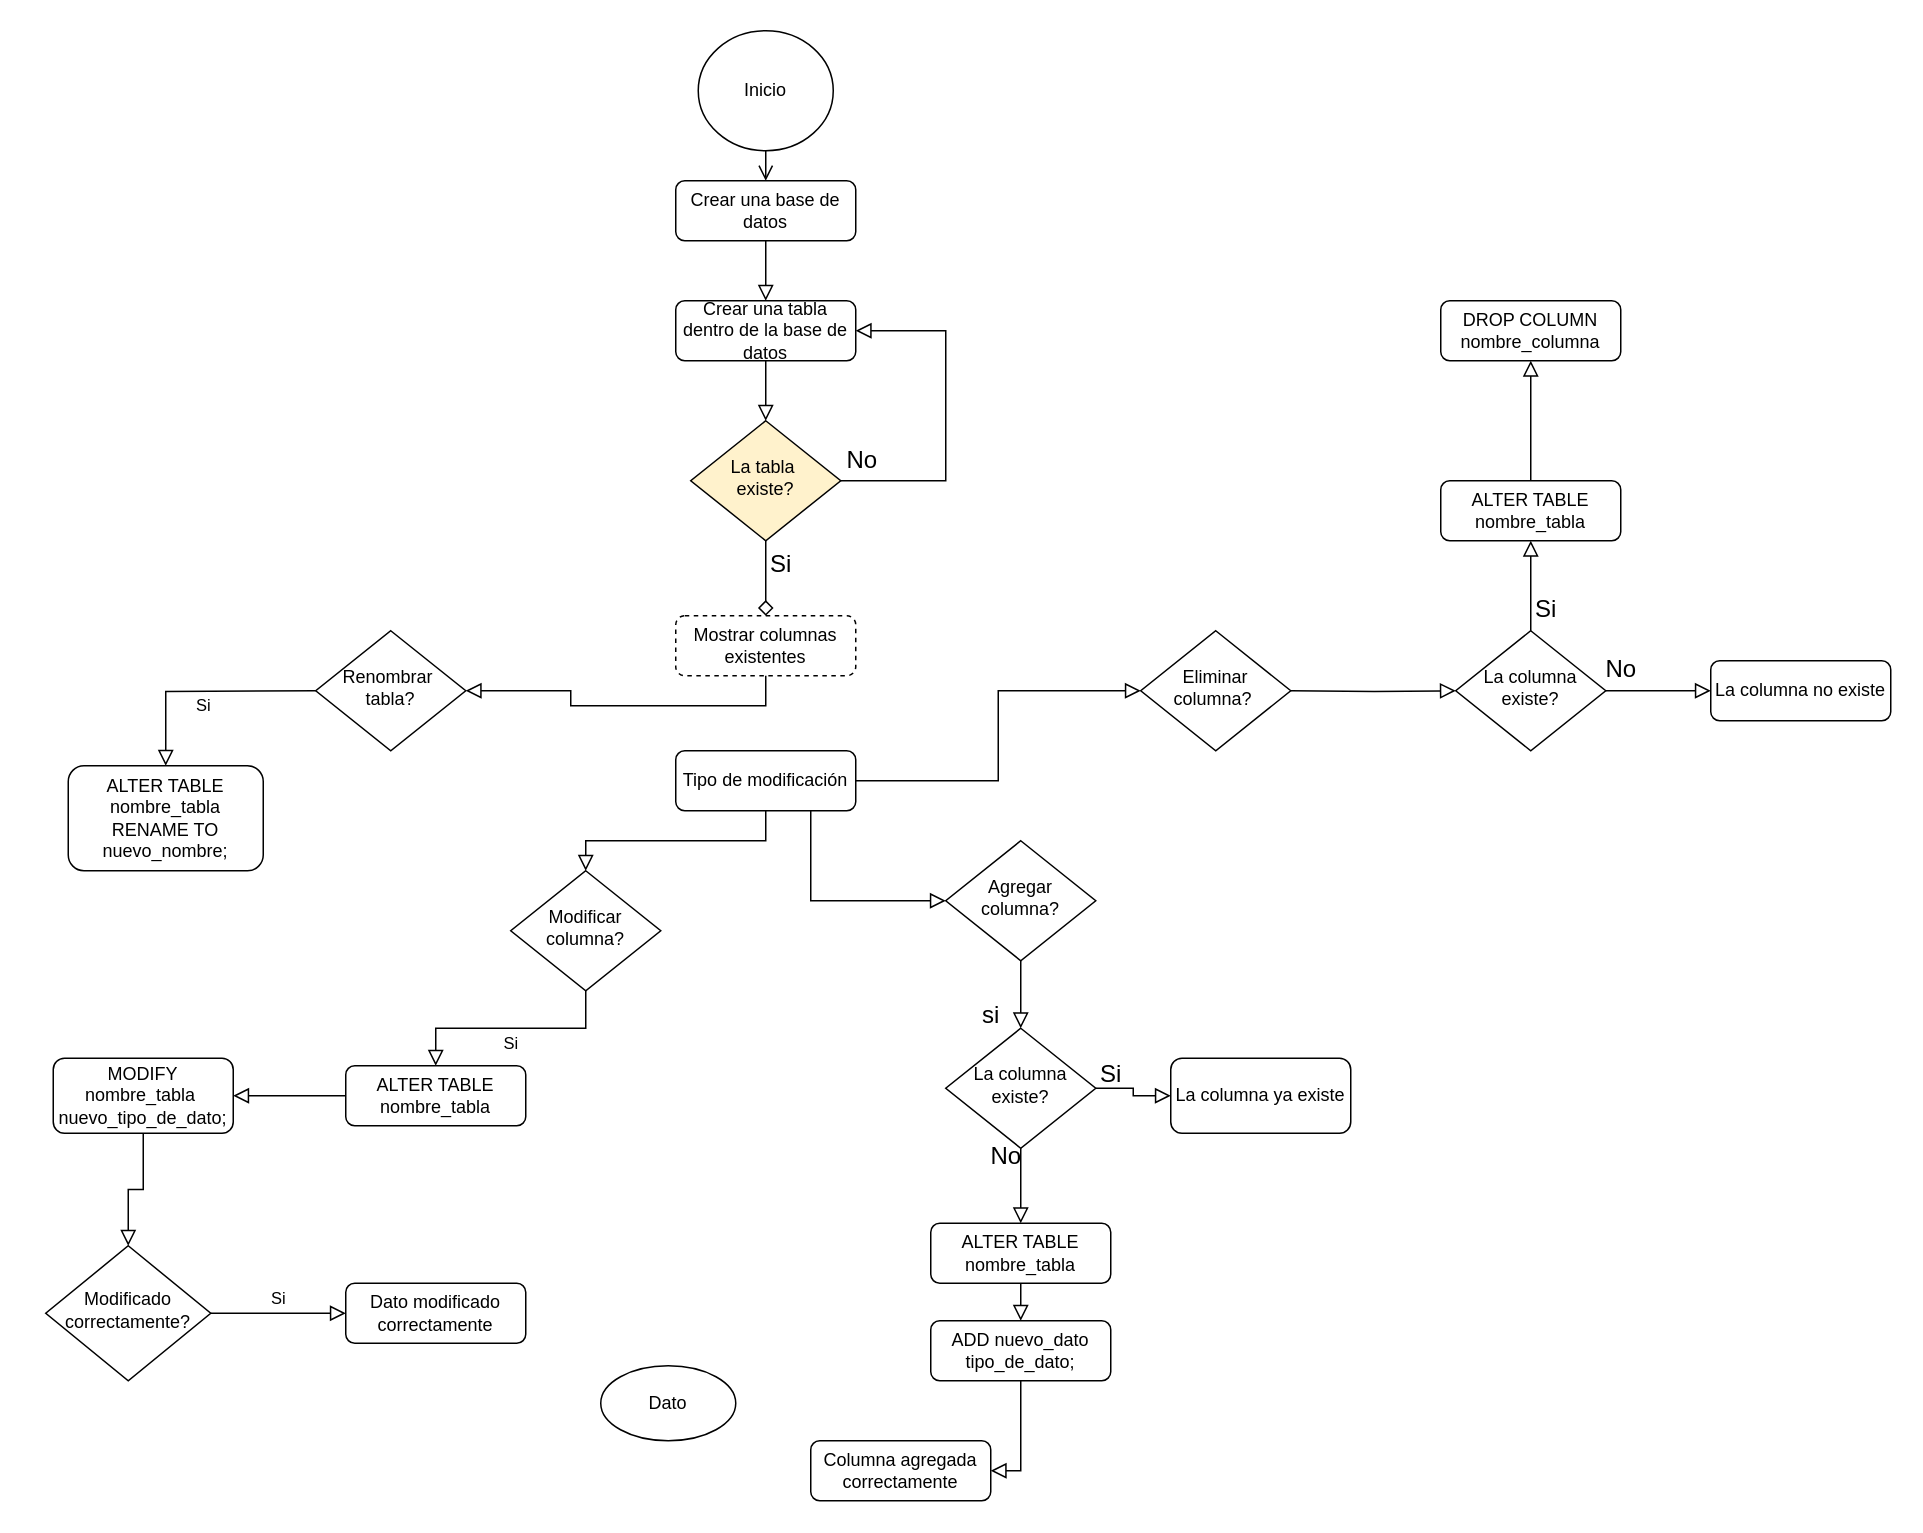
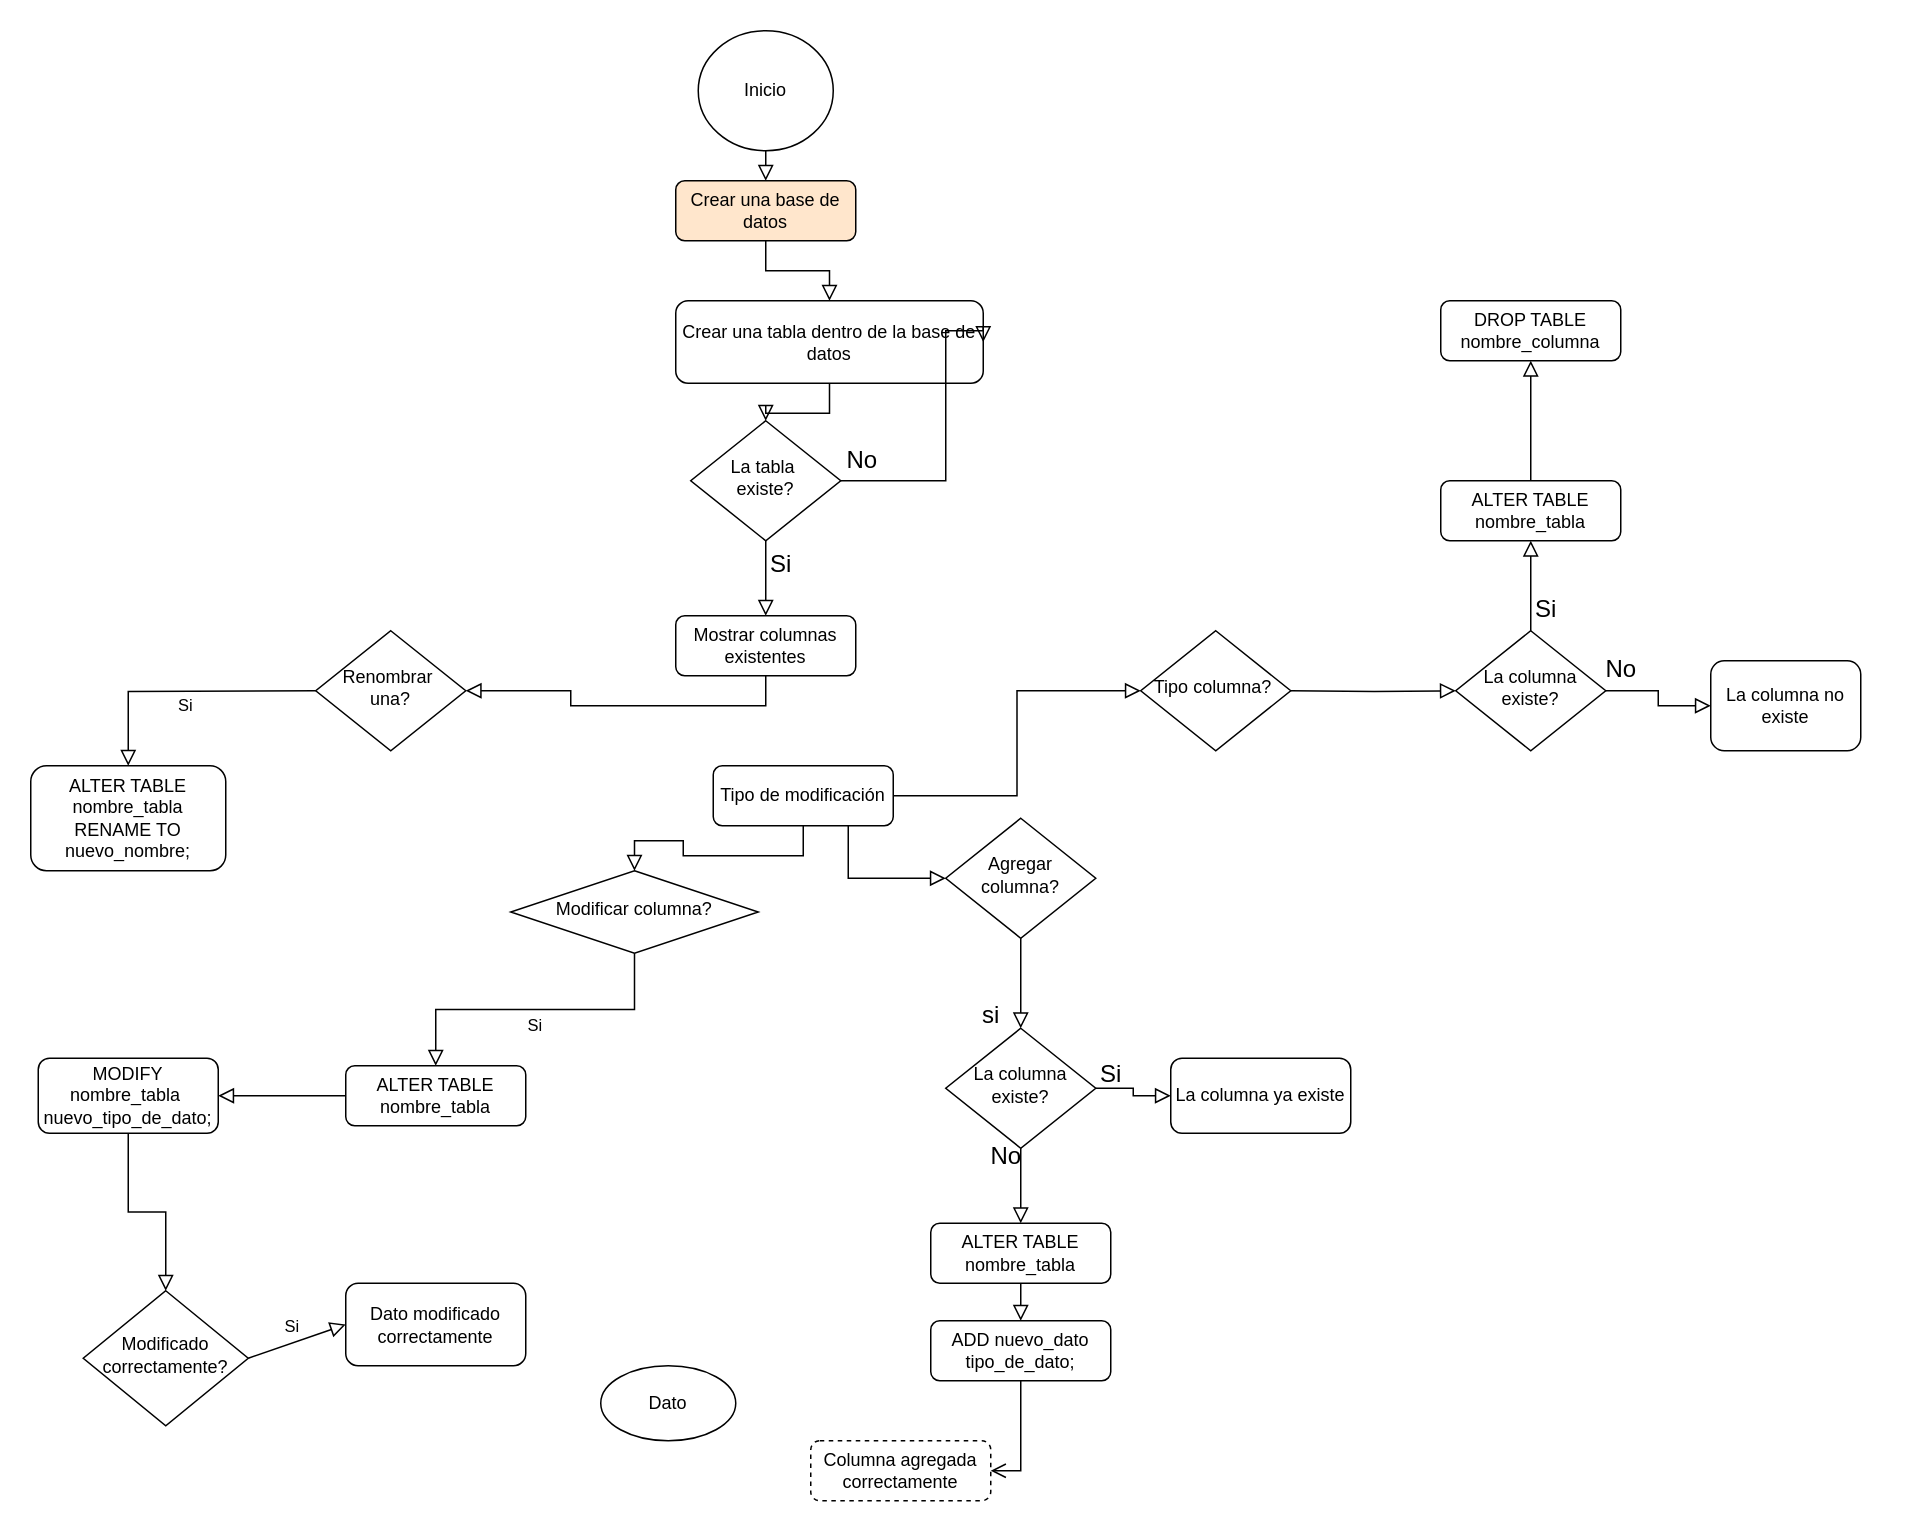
edge "Inicio" -> "Crear una base de datos": arrowhead open -> block
node "Crear una base de datos": fillcolor #ffffff -> #ffe6cc
node "Crear una tabla dentro de la base de datos": size 180x60 -> 308x83
node "DROP COLUMN nombre_columna": label "DROP COLUMN nombre_columna" -> "DROP TABLE nombre_columna"
node "La tabla existe?": fillcolor #fff2cc -> #ffffff
edge "La tabla existe?" -> "Mostrar columnas existentes": arrowhead diamond -> block
node "Mostrar columnas existentes": style dashed -> solid
node "Renombrar tabla?": label "Renombrar tabla?" -> "Renombrar una?"
node "Eliminar columna?": label "Eliminar columna?" -> "Tipo columna?"
node "La columna no existe": size 180x60 -> 150x90
node "Tipo de modificación": moved (766, 781) -> (803, 796)
node "ALTER TABLE nombre_tabla RENAME TO nuevo_nombre;": moved (166, 818) -> (128, 818)
node "Agregar columna?": moved (1021, 901) -> (1021, 878)
node "Modificar columna?": size 150x120 -> 248x83
node "MODIFY nombre_tabla nuevo_tipo_de_dato;": moved (143, 1096) -> (128, 1096)
node "Modificado correctamente?": moved (128, 1313) -> (166, 1358)
node "Dato modificado correctamente": size 180x60 -> 180x83
node "Columna agregada correctamente": style solid -> dashed
edge "ADD nuevo_dato tipo_de_dato;" -> "Columna agregada correctamente": arrowhead block -> open
